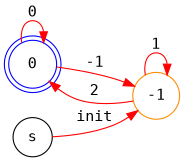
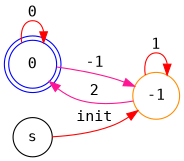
edge "0" -> "-1": color red -> deeppink
edge "-1" -> "0": color red -> deeppink
